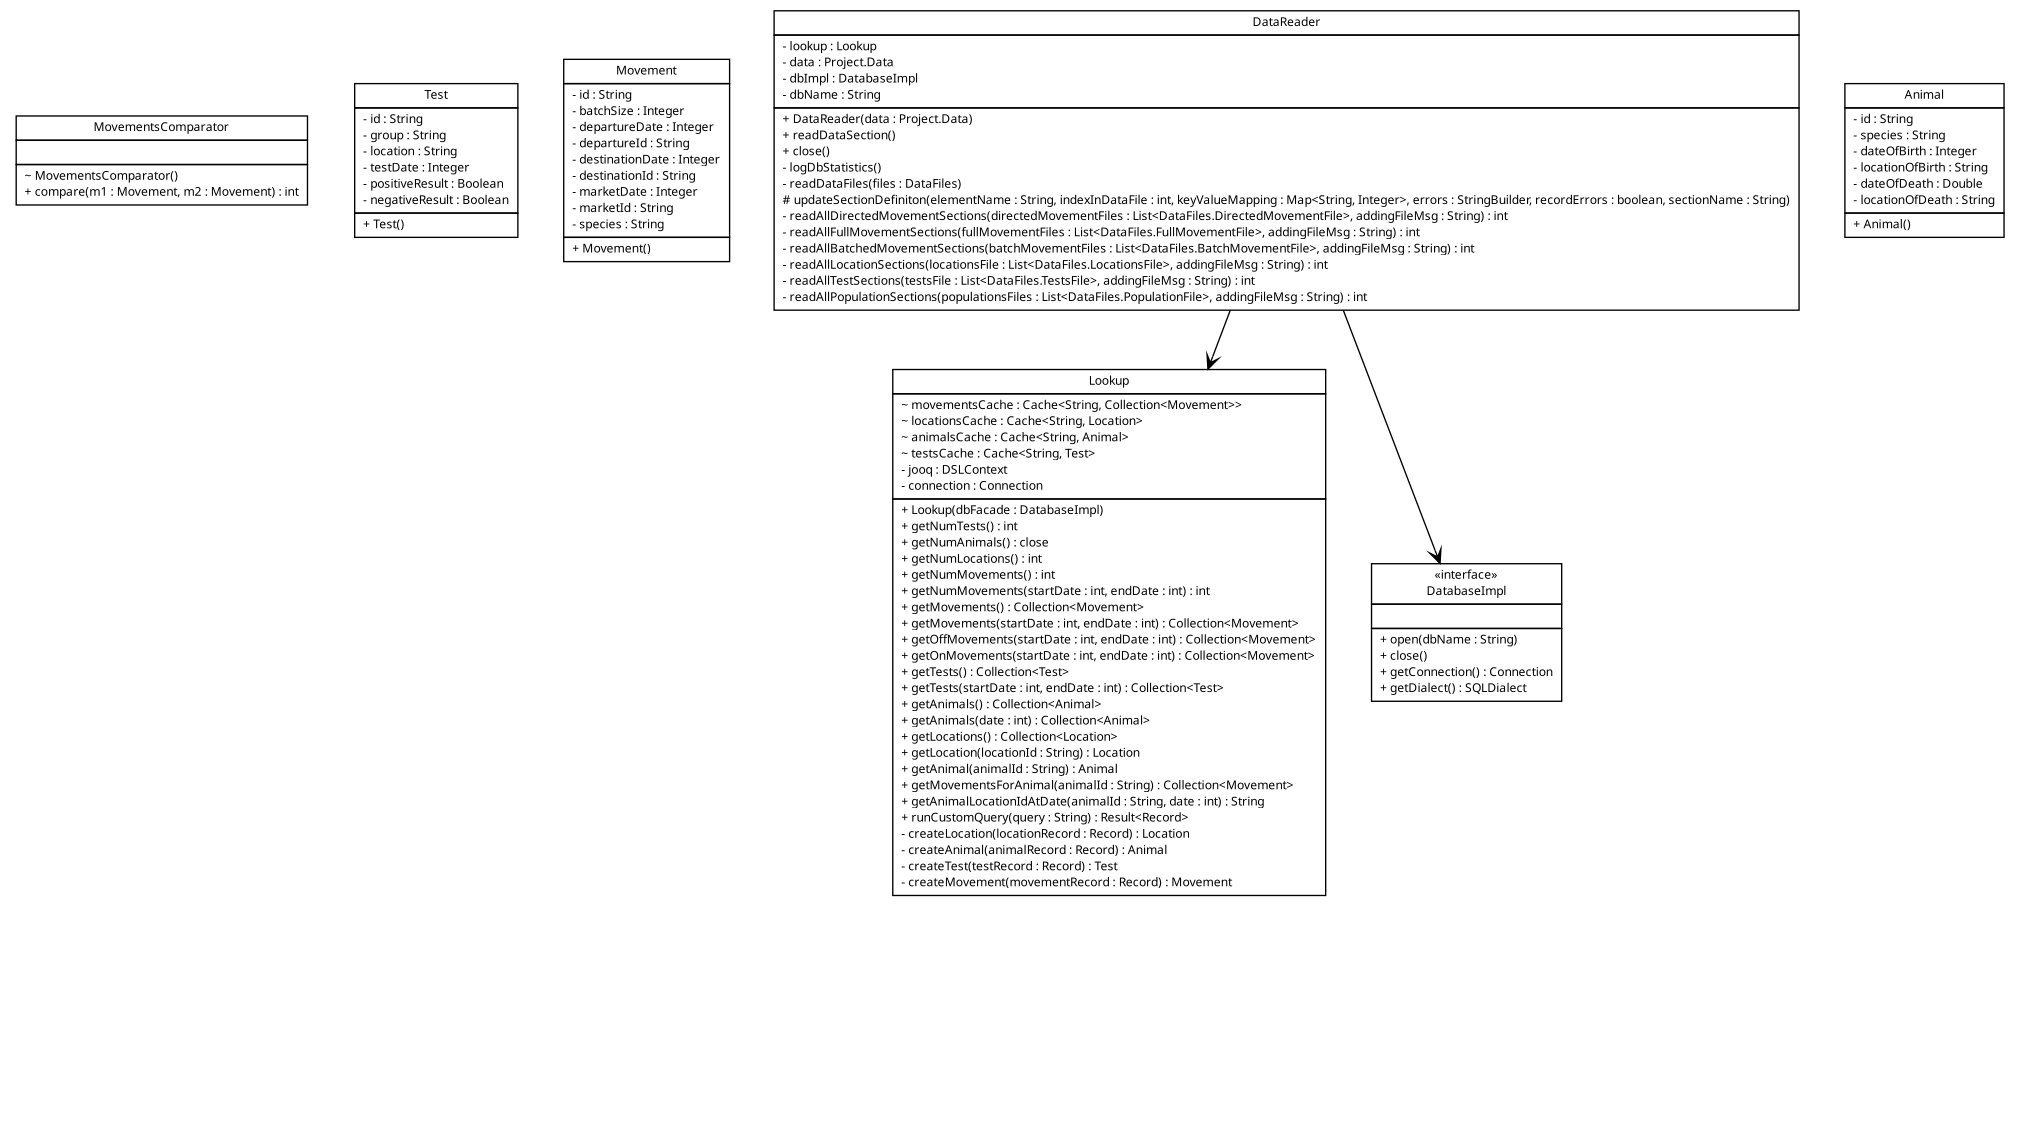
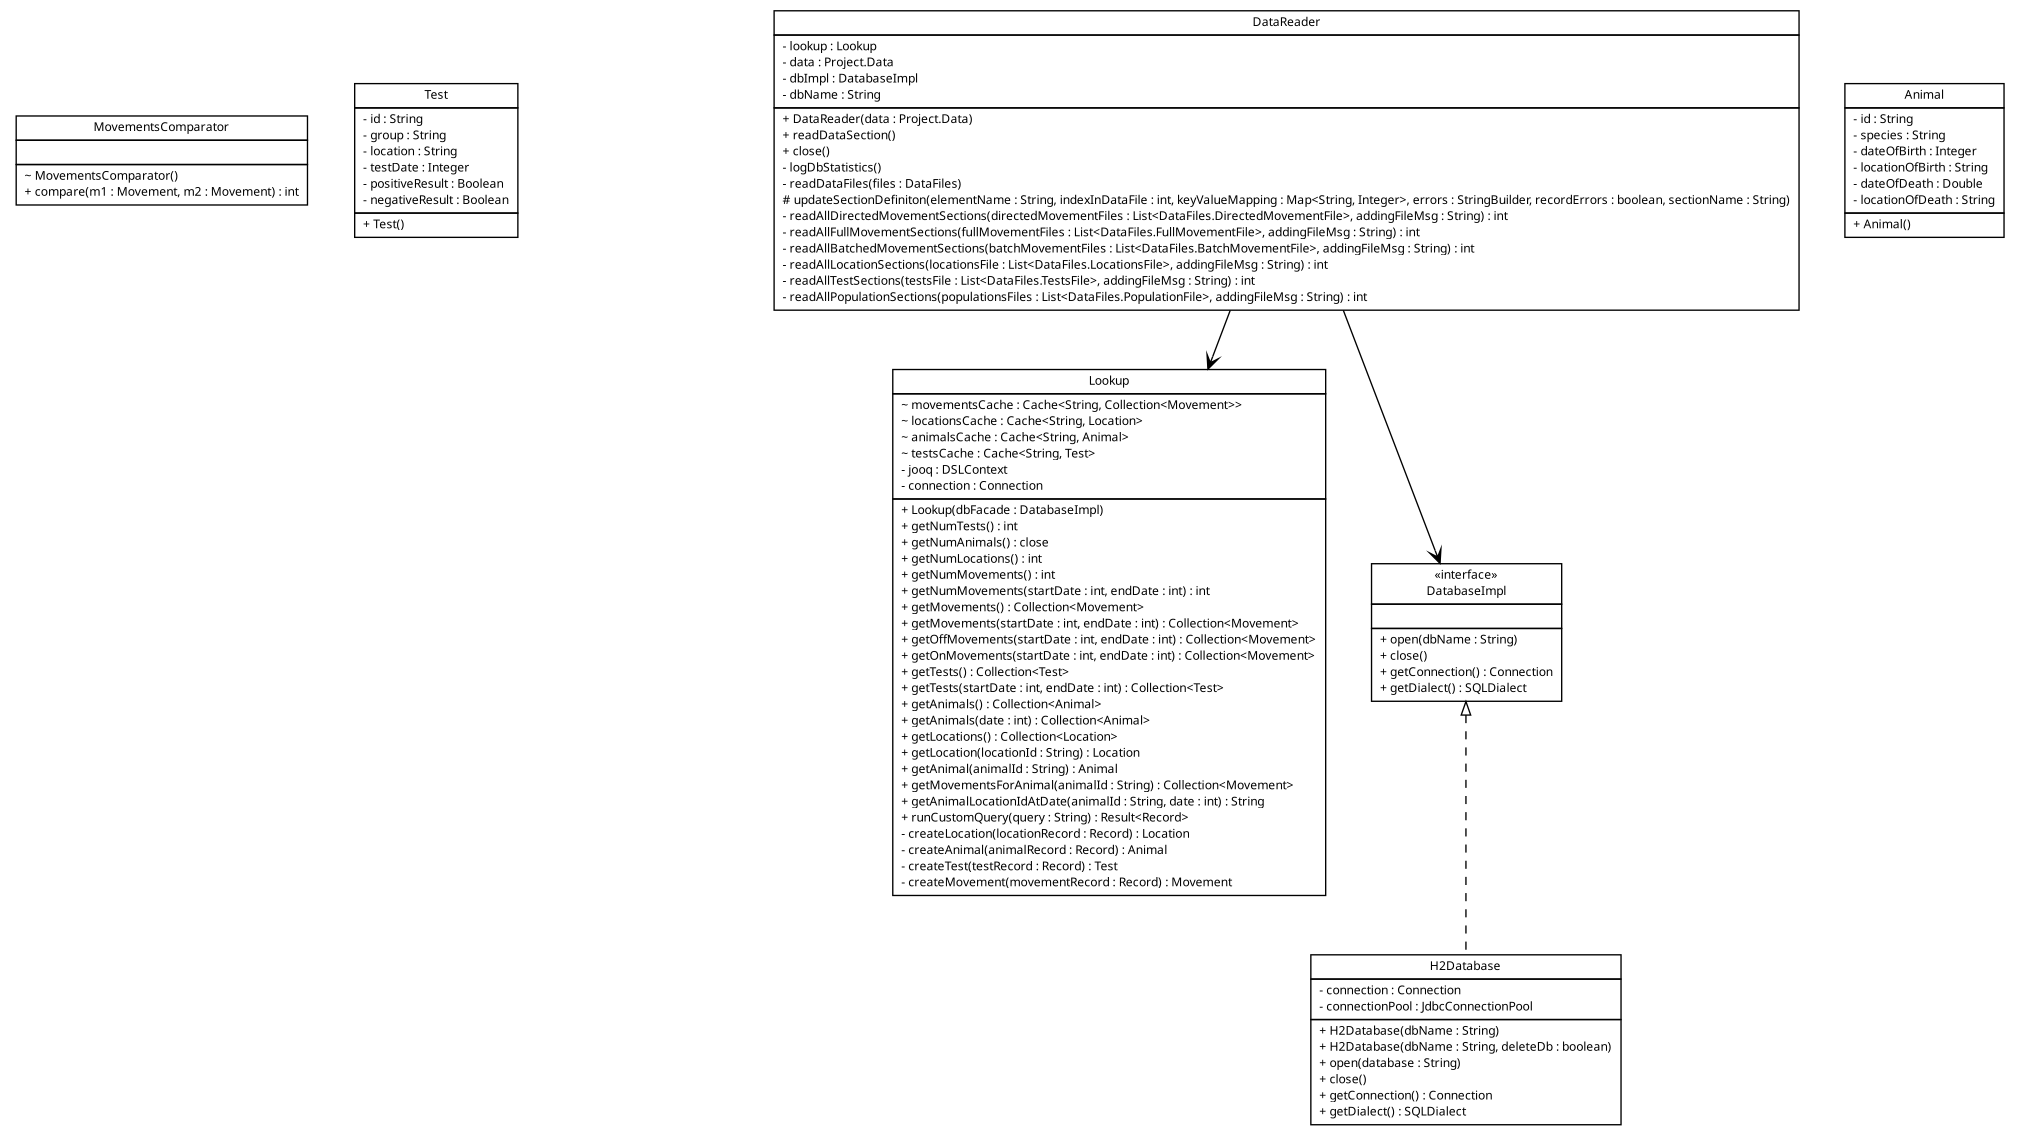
node "Movement": removed
node "H2Database": added
